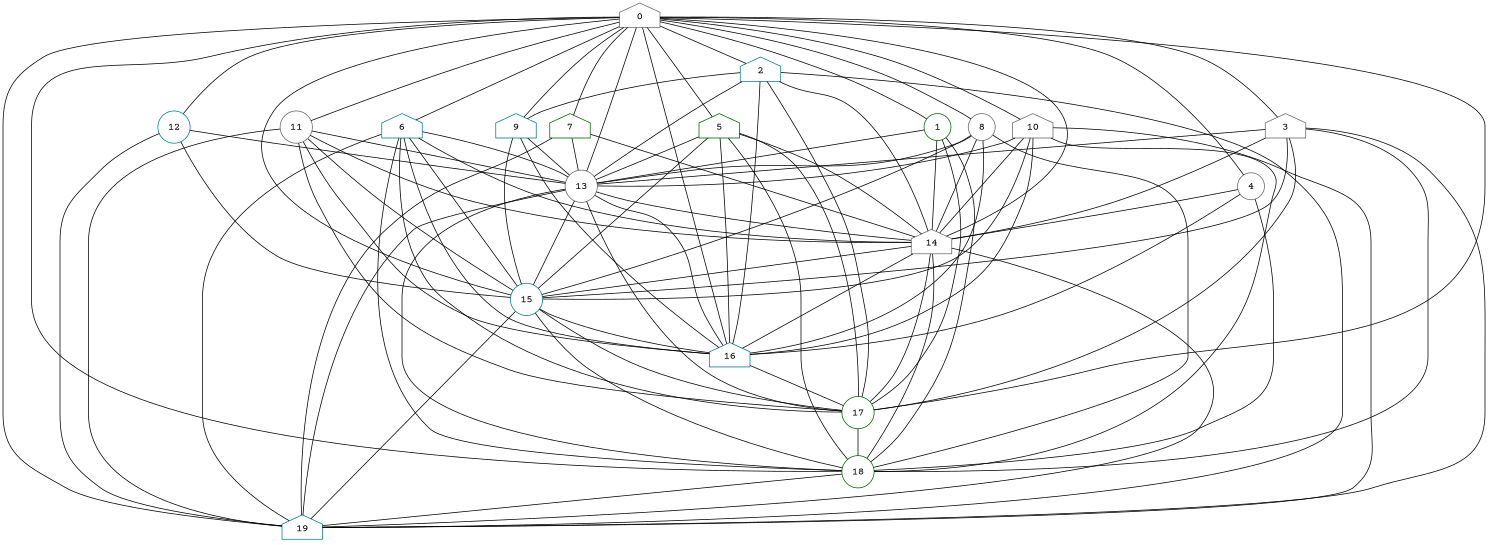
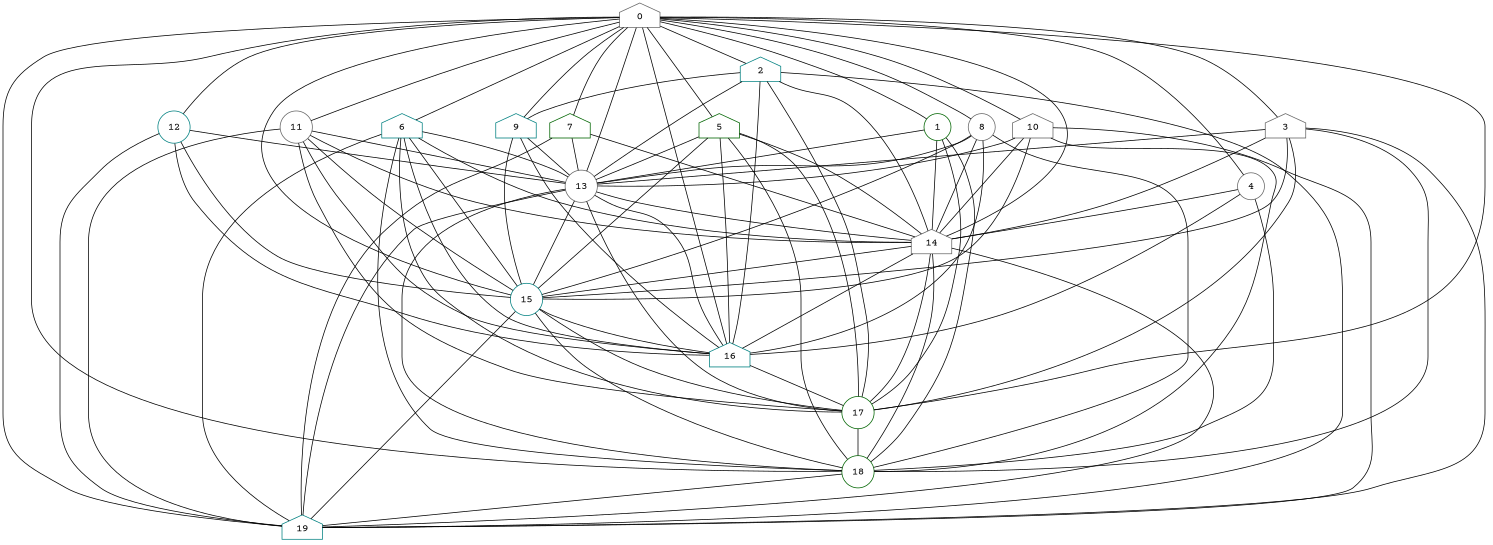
edge "10" -- "16": now "12" -- "16"
